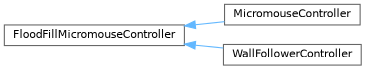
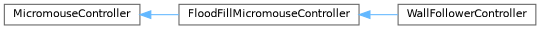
edge "MicromouseController" -> "FloodFillMicromouseController": reversed
